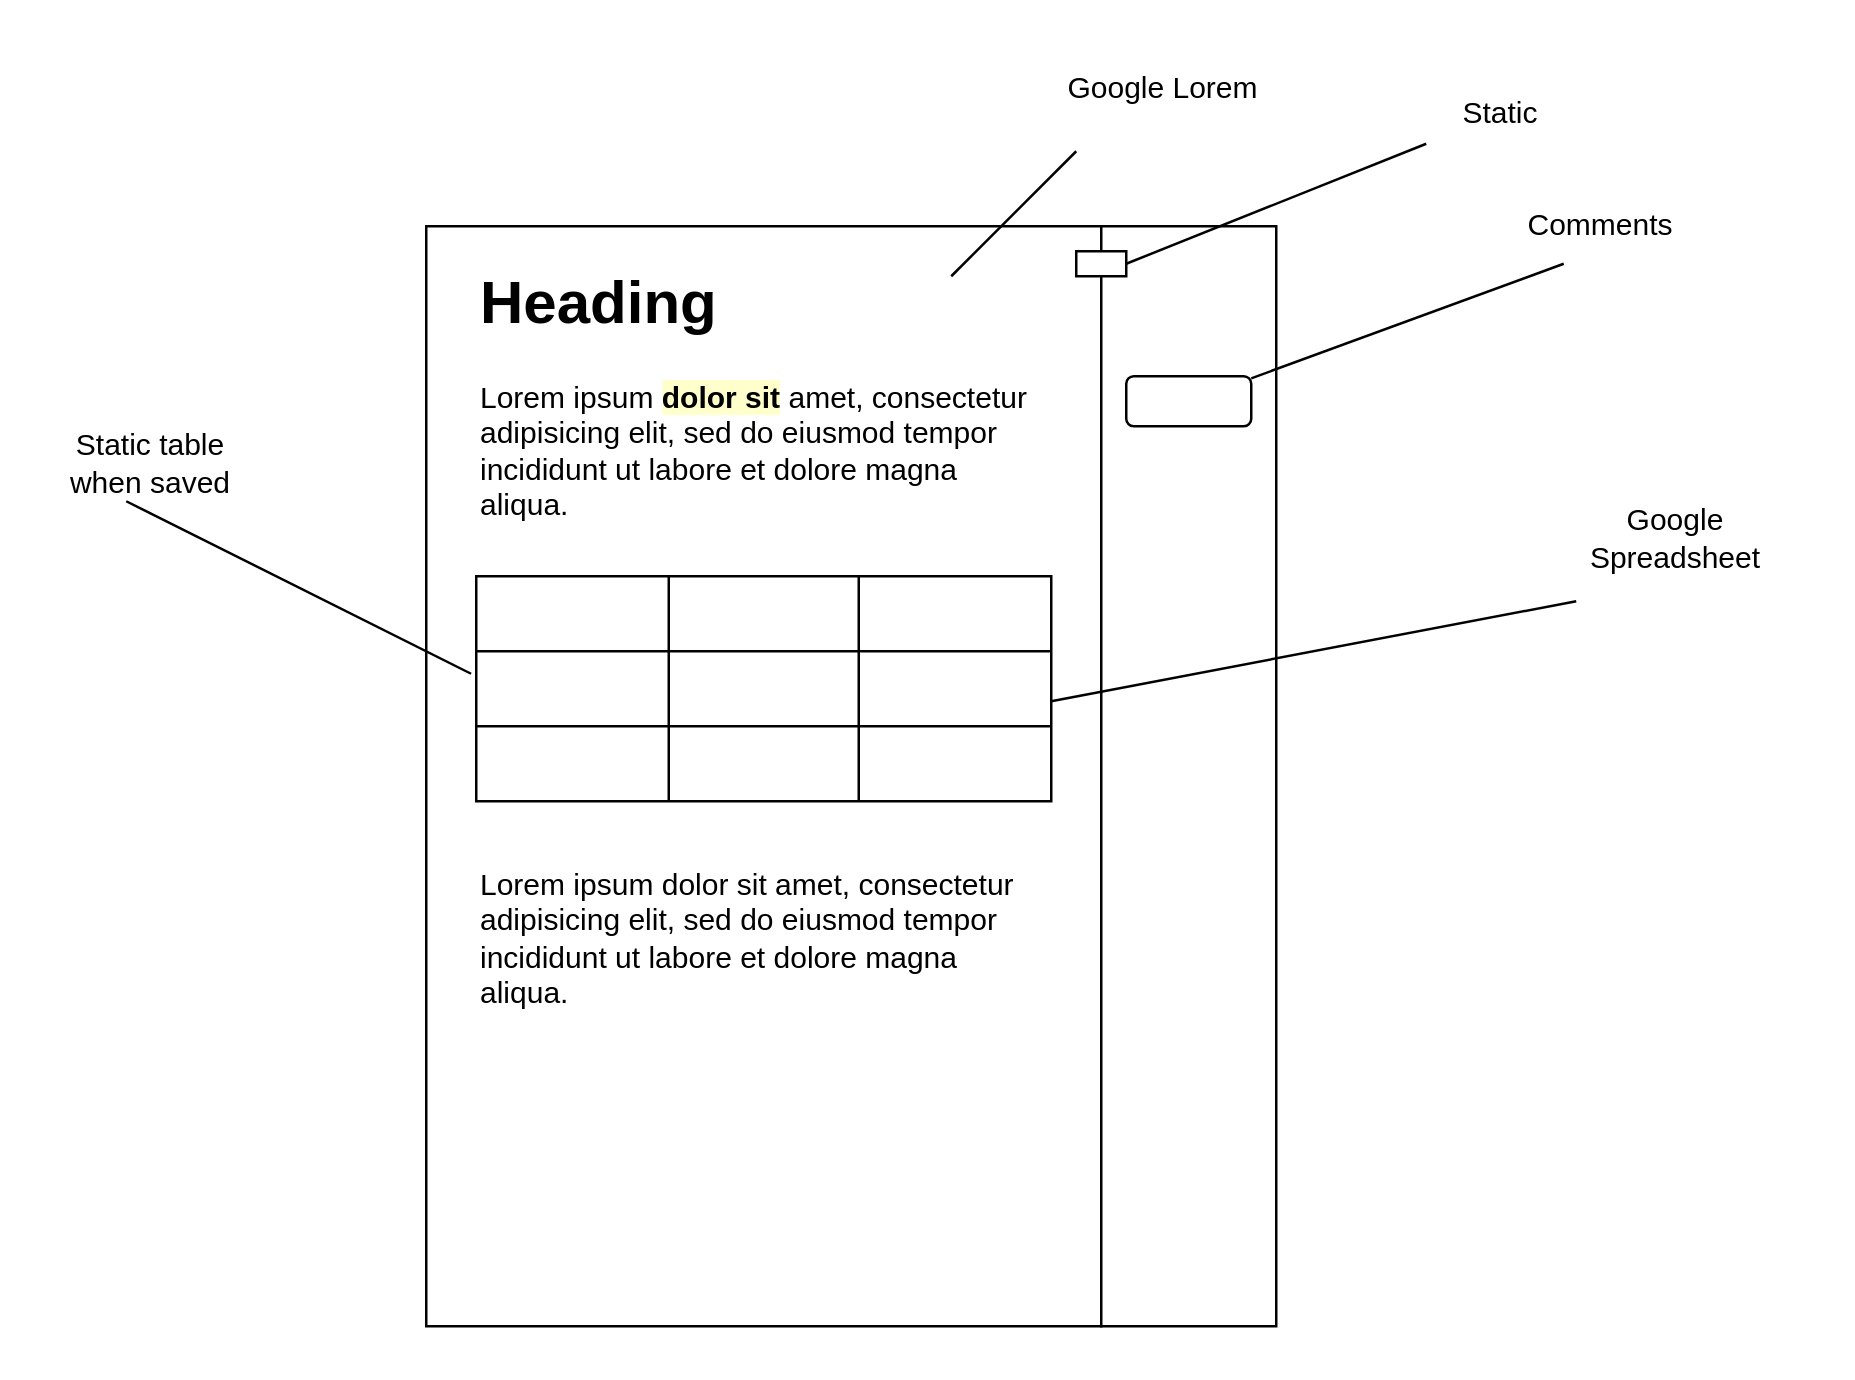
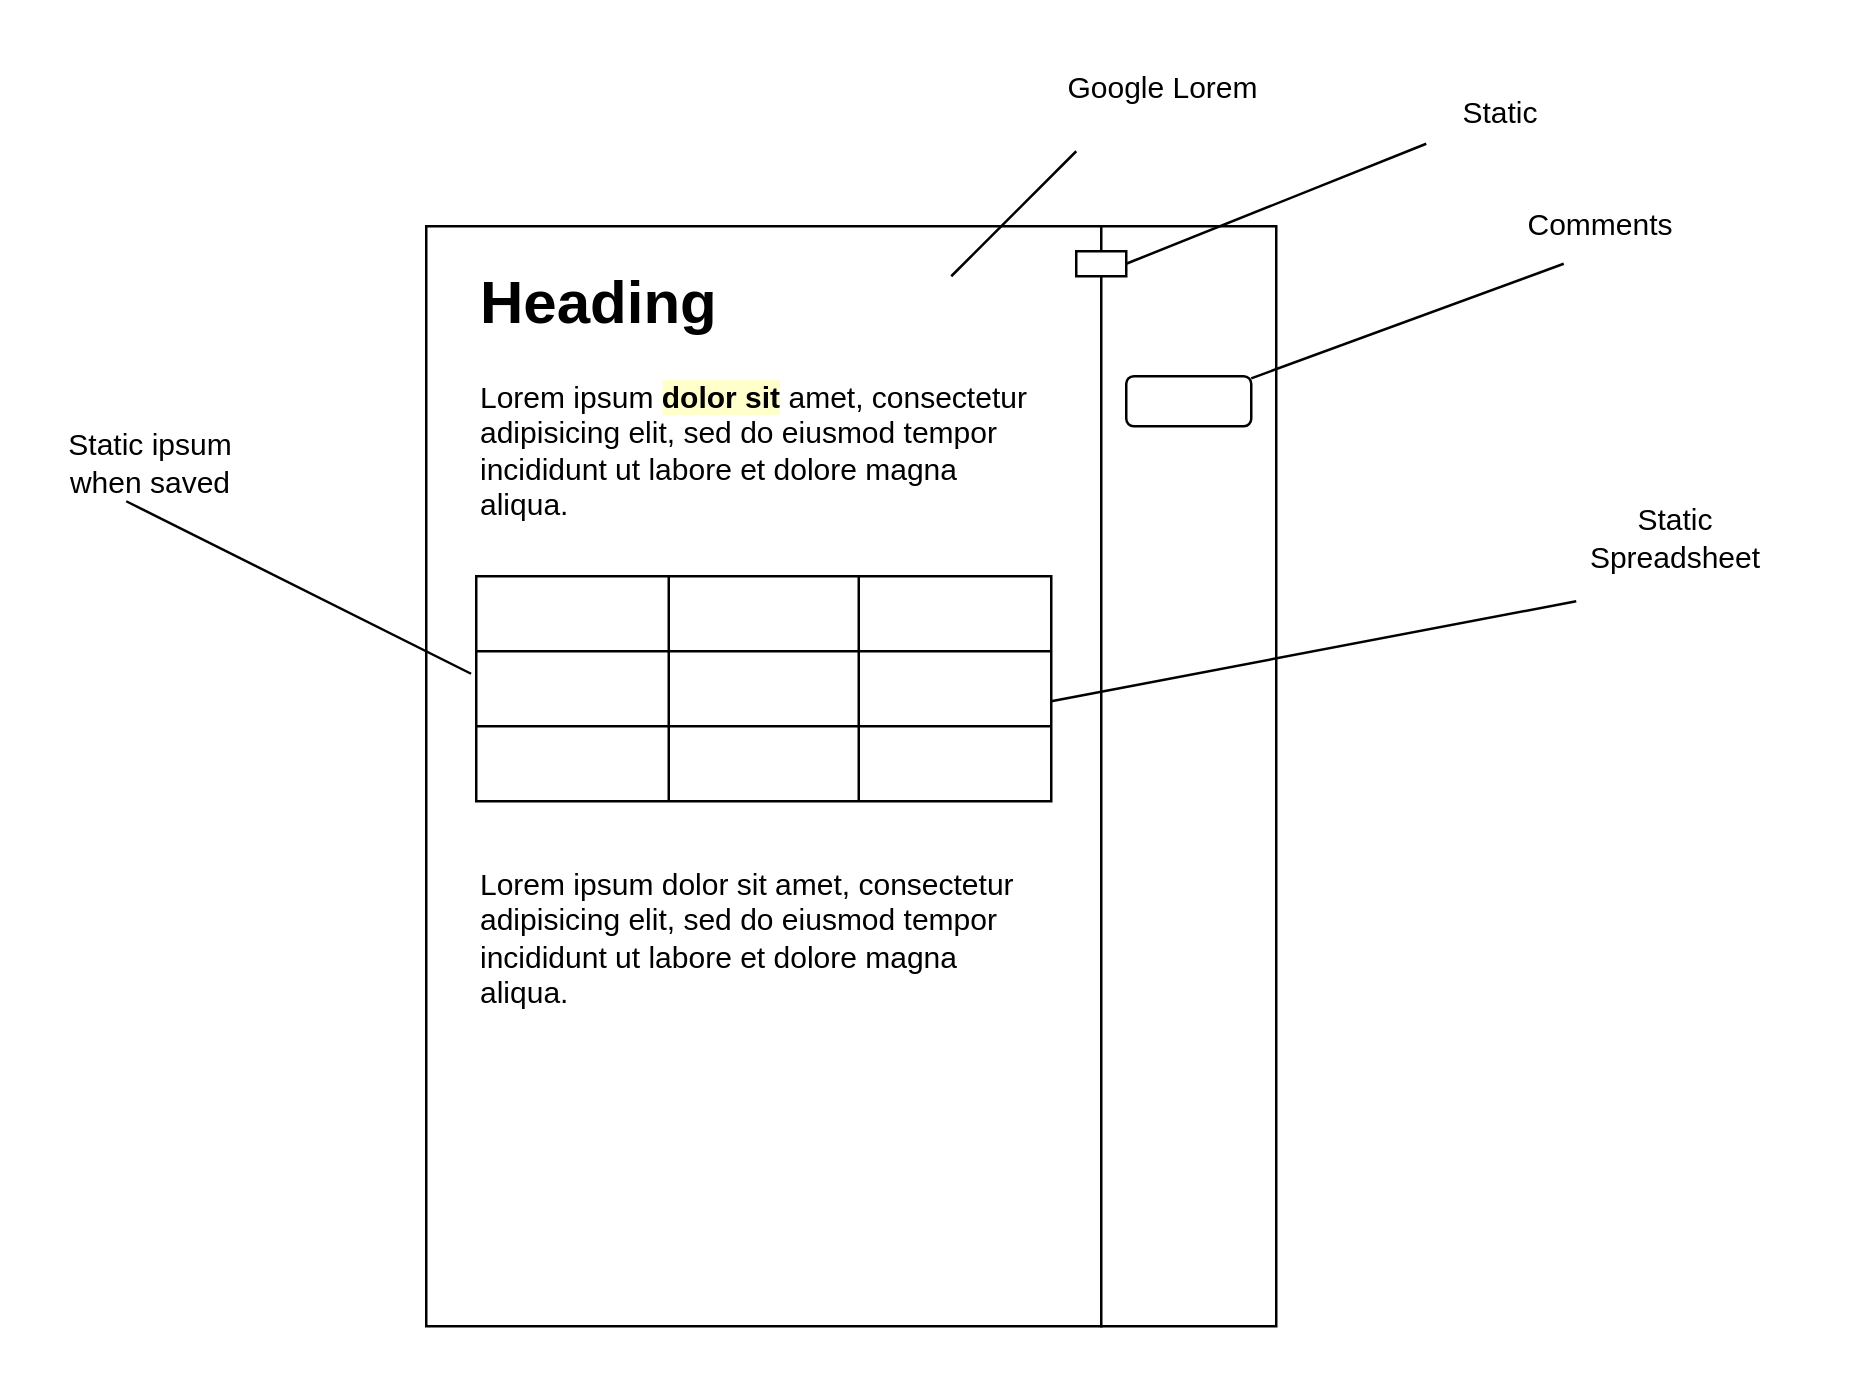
node "Static table when saved": label "Static table when saved" -> "Static ipsum when saved"
node "Google Spreadsheet": label "Google Spreadsheet" -> "Static Spreadsheet"
